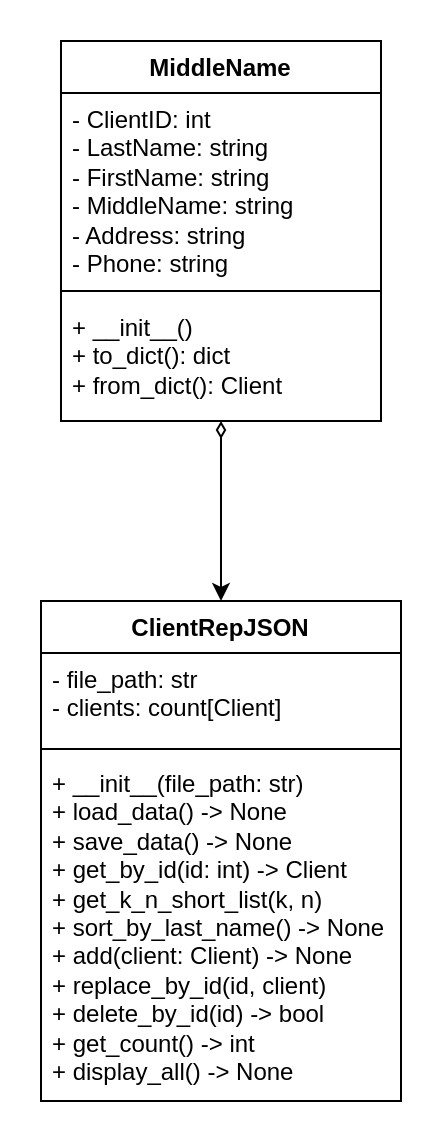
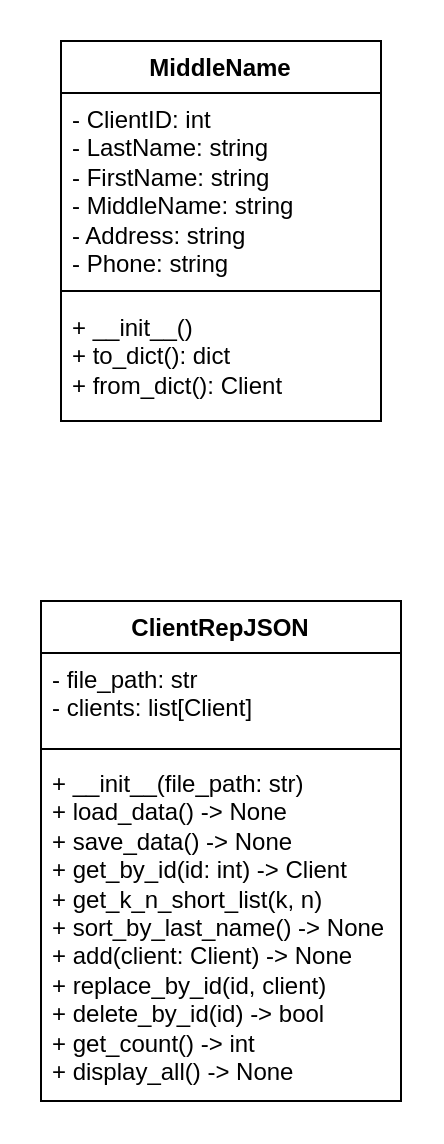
edge "MiddleName" -- "ClientRepJSON": removed
node "- file_path: str - clients: count[Client]": label "- file_path: str - clients: count[Client]" -> "- file_path: str - clients: list[Client]"
